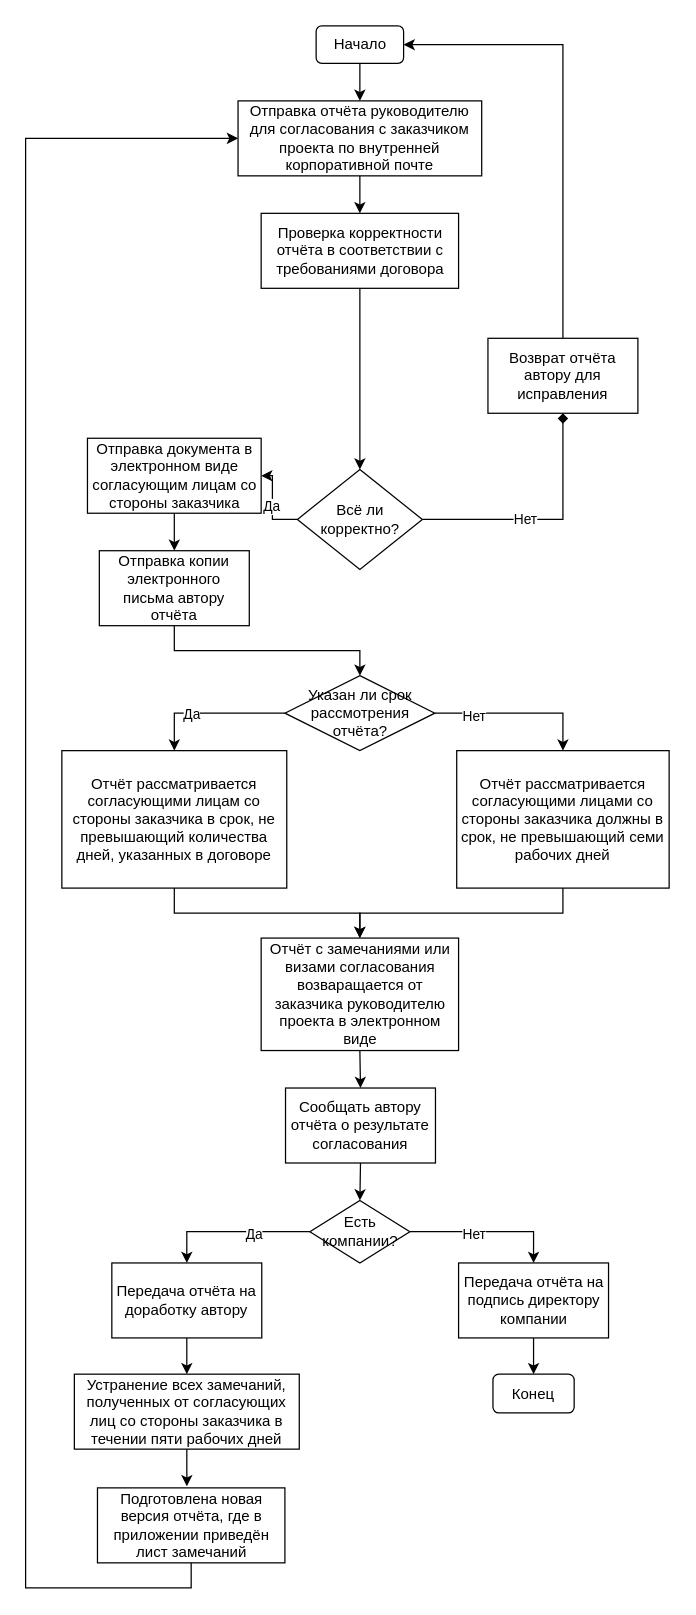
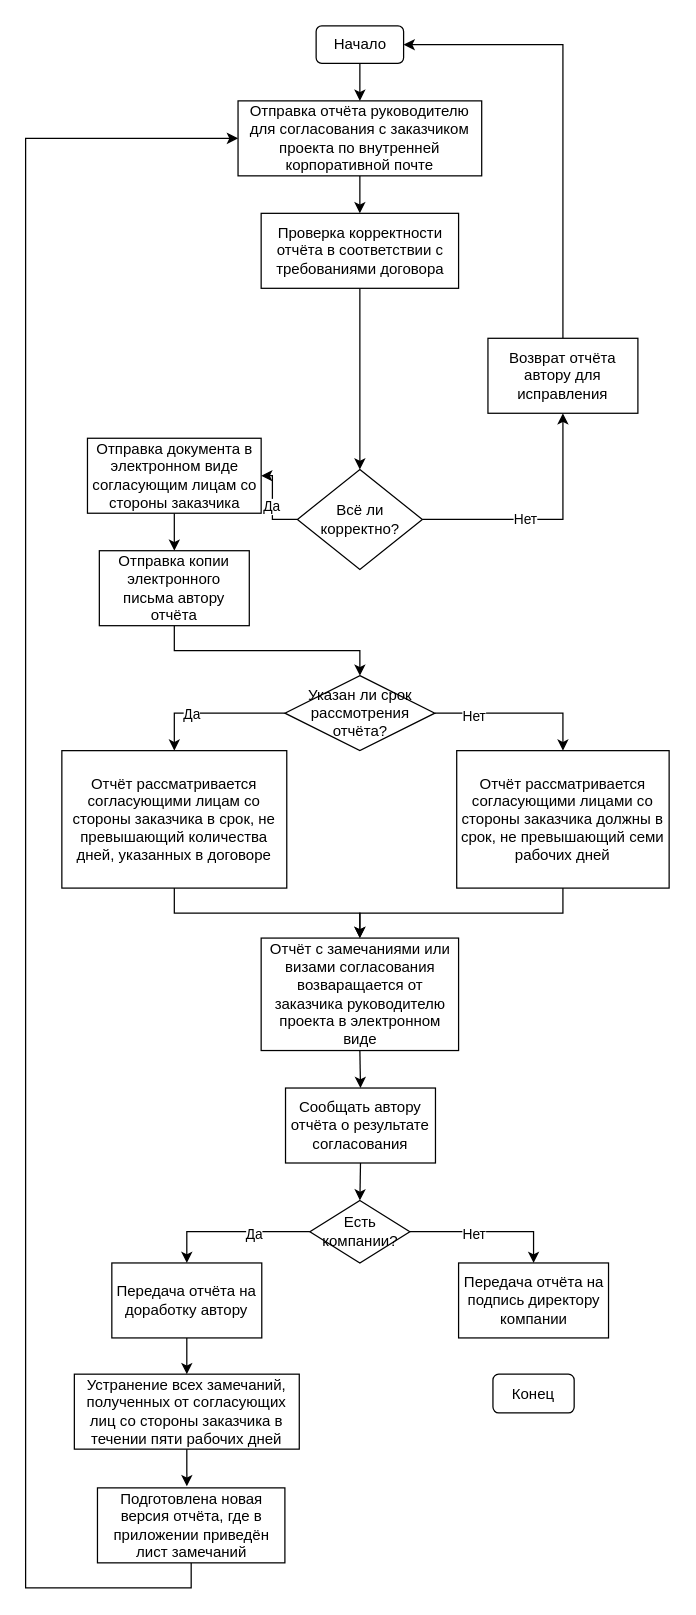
edge "Всё ли корректно?" -> "Возврат отчёта автору для исправления": arrowhead diamond -> classic
edge "Передача отчёта на подпись директору компании" -> "Конец": removed
